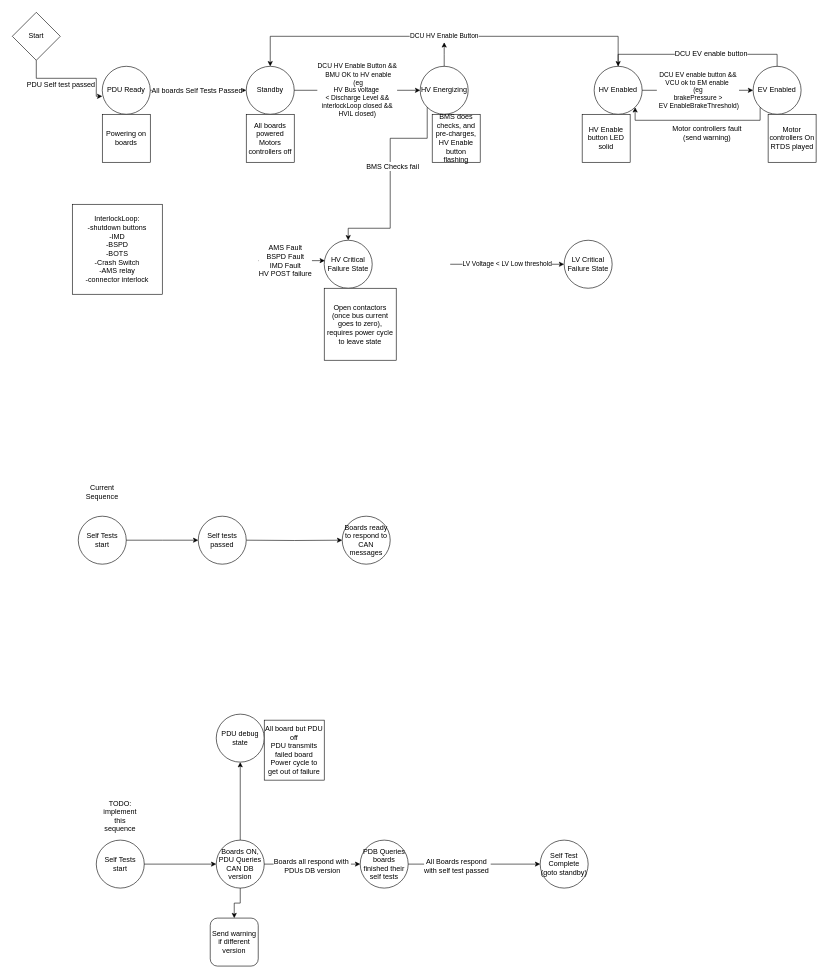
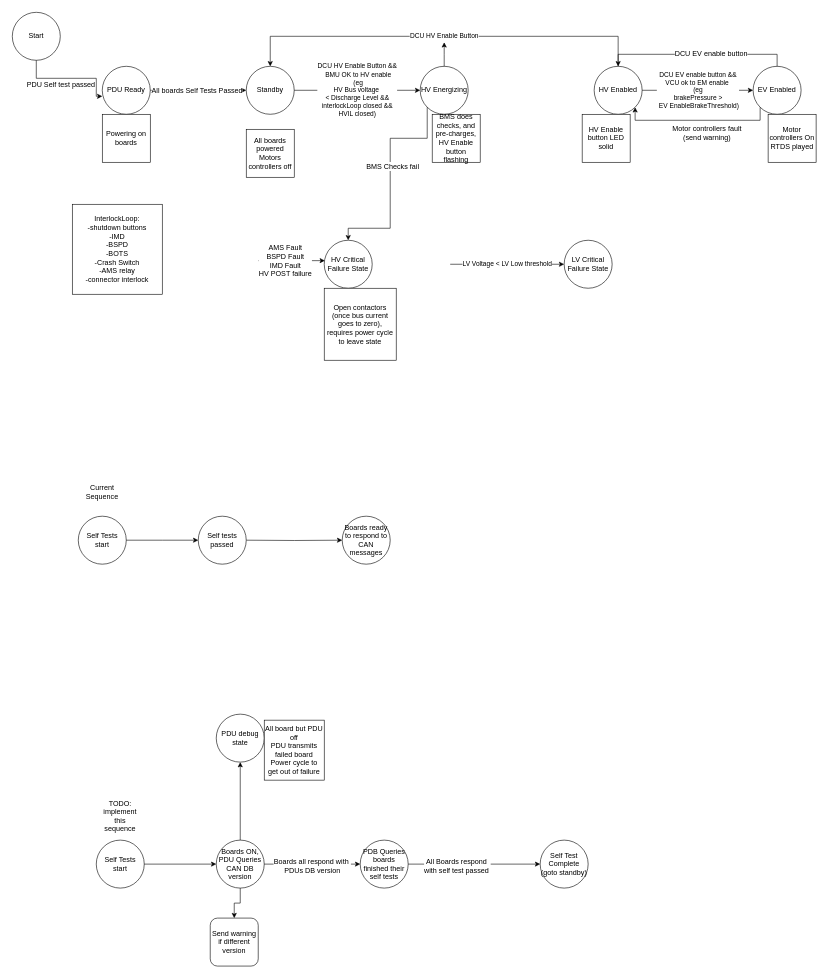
node "Start": shape diamond -> ellipse
node "All boards powered Motors controllers off": moved (270, 138) -> (270, 153)
